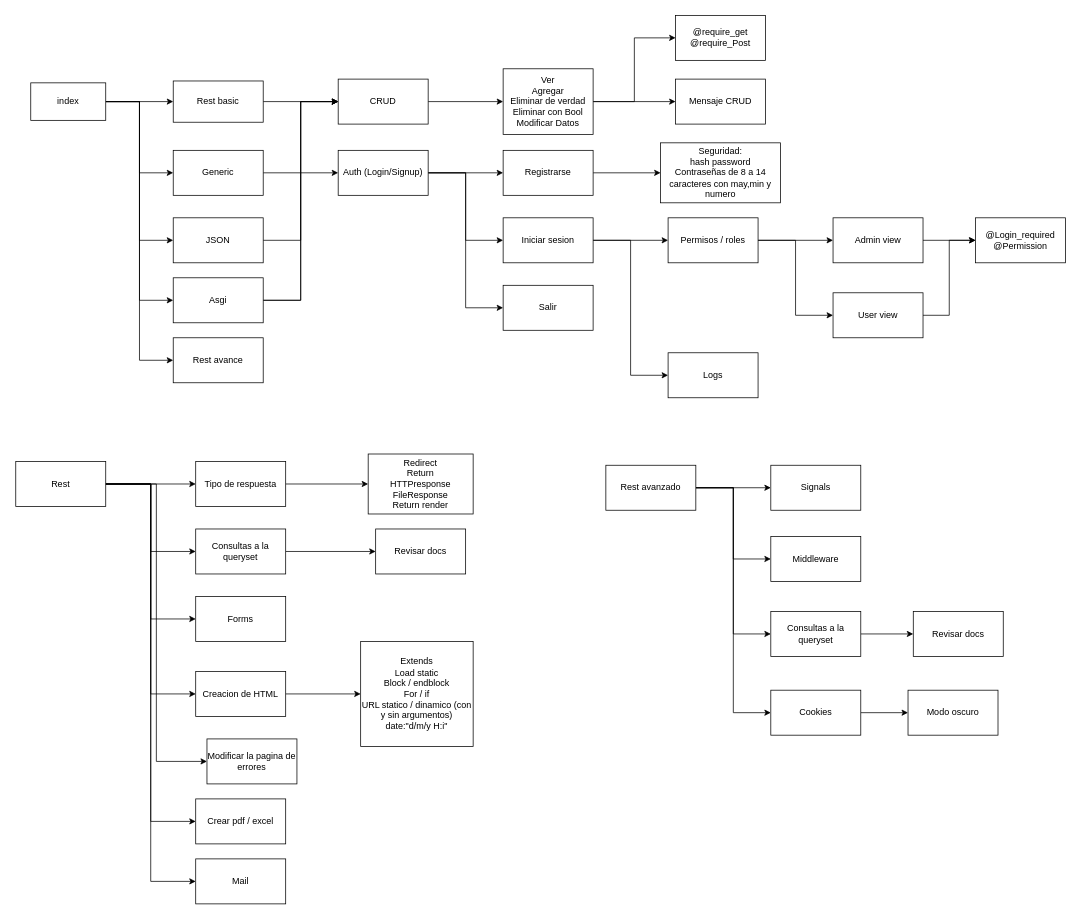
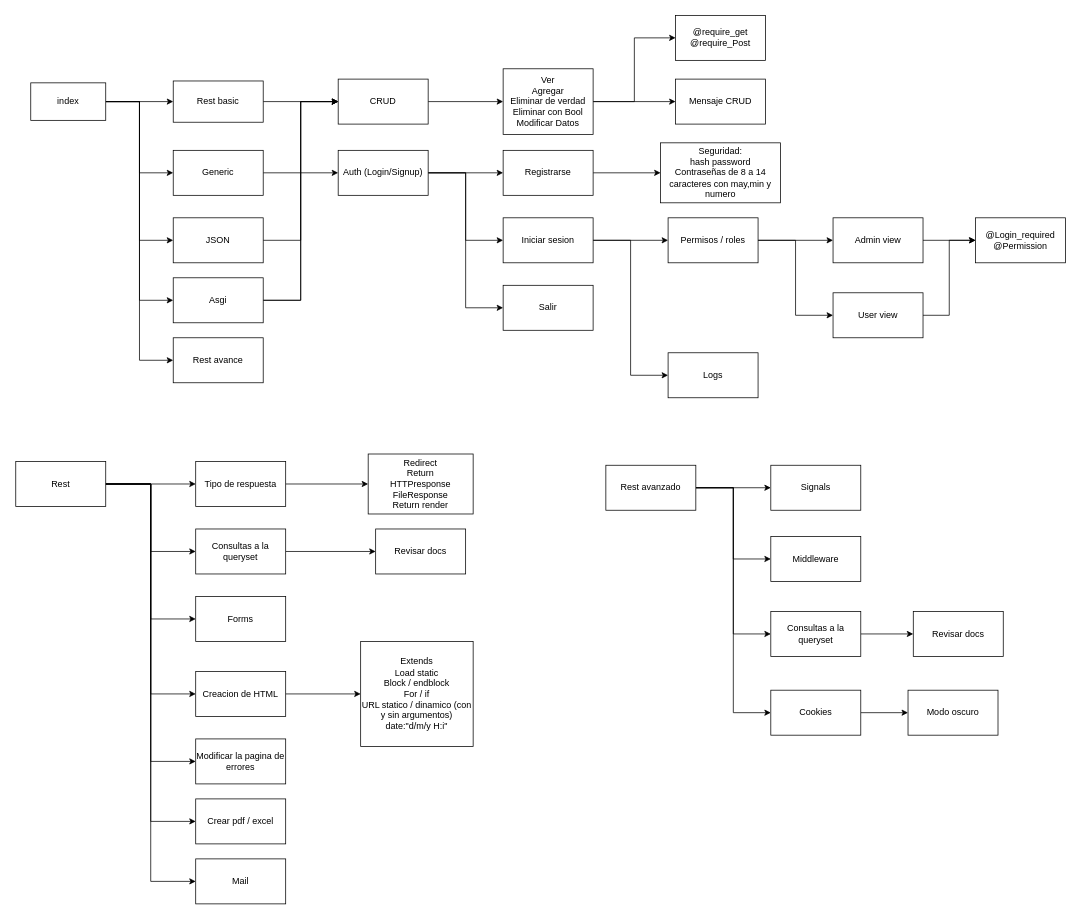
node "Modificar la pagina de errores": moved (252, 762) -> (240, 762)
